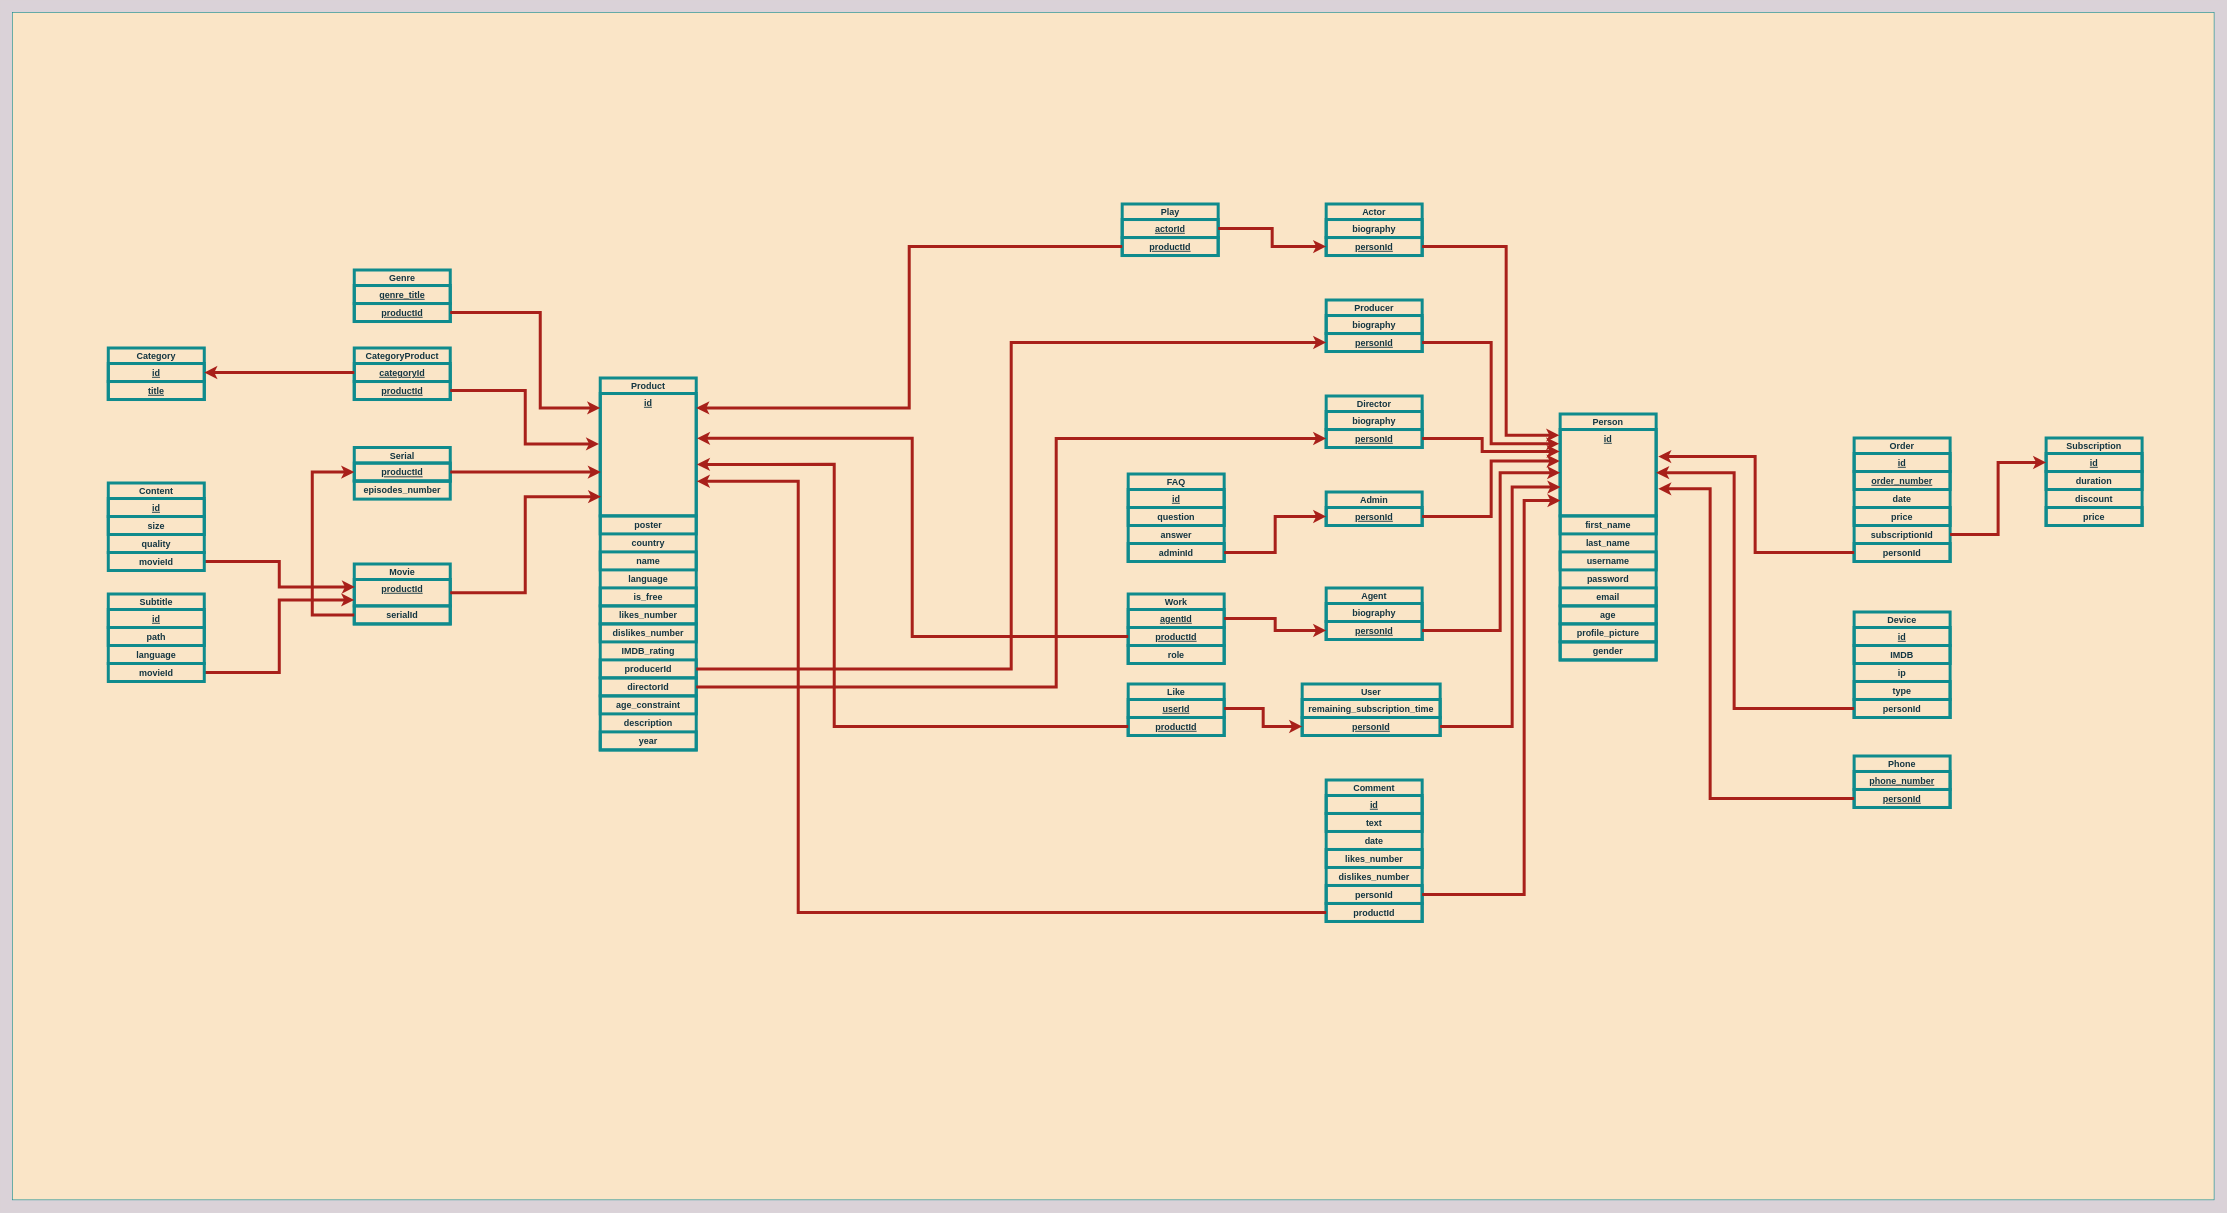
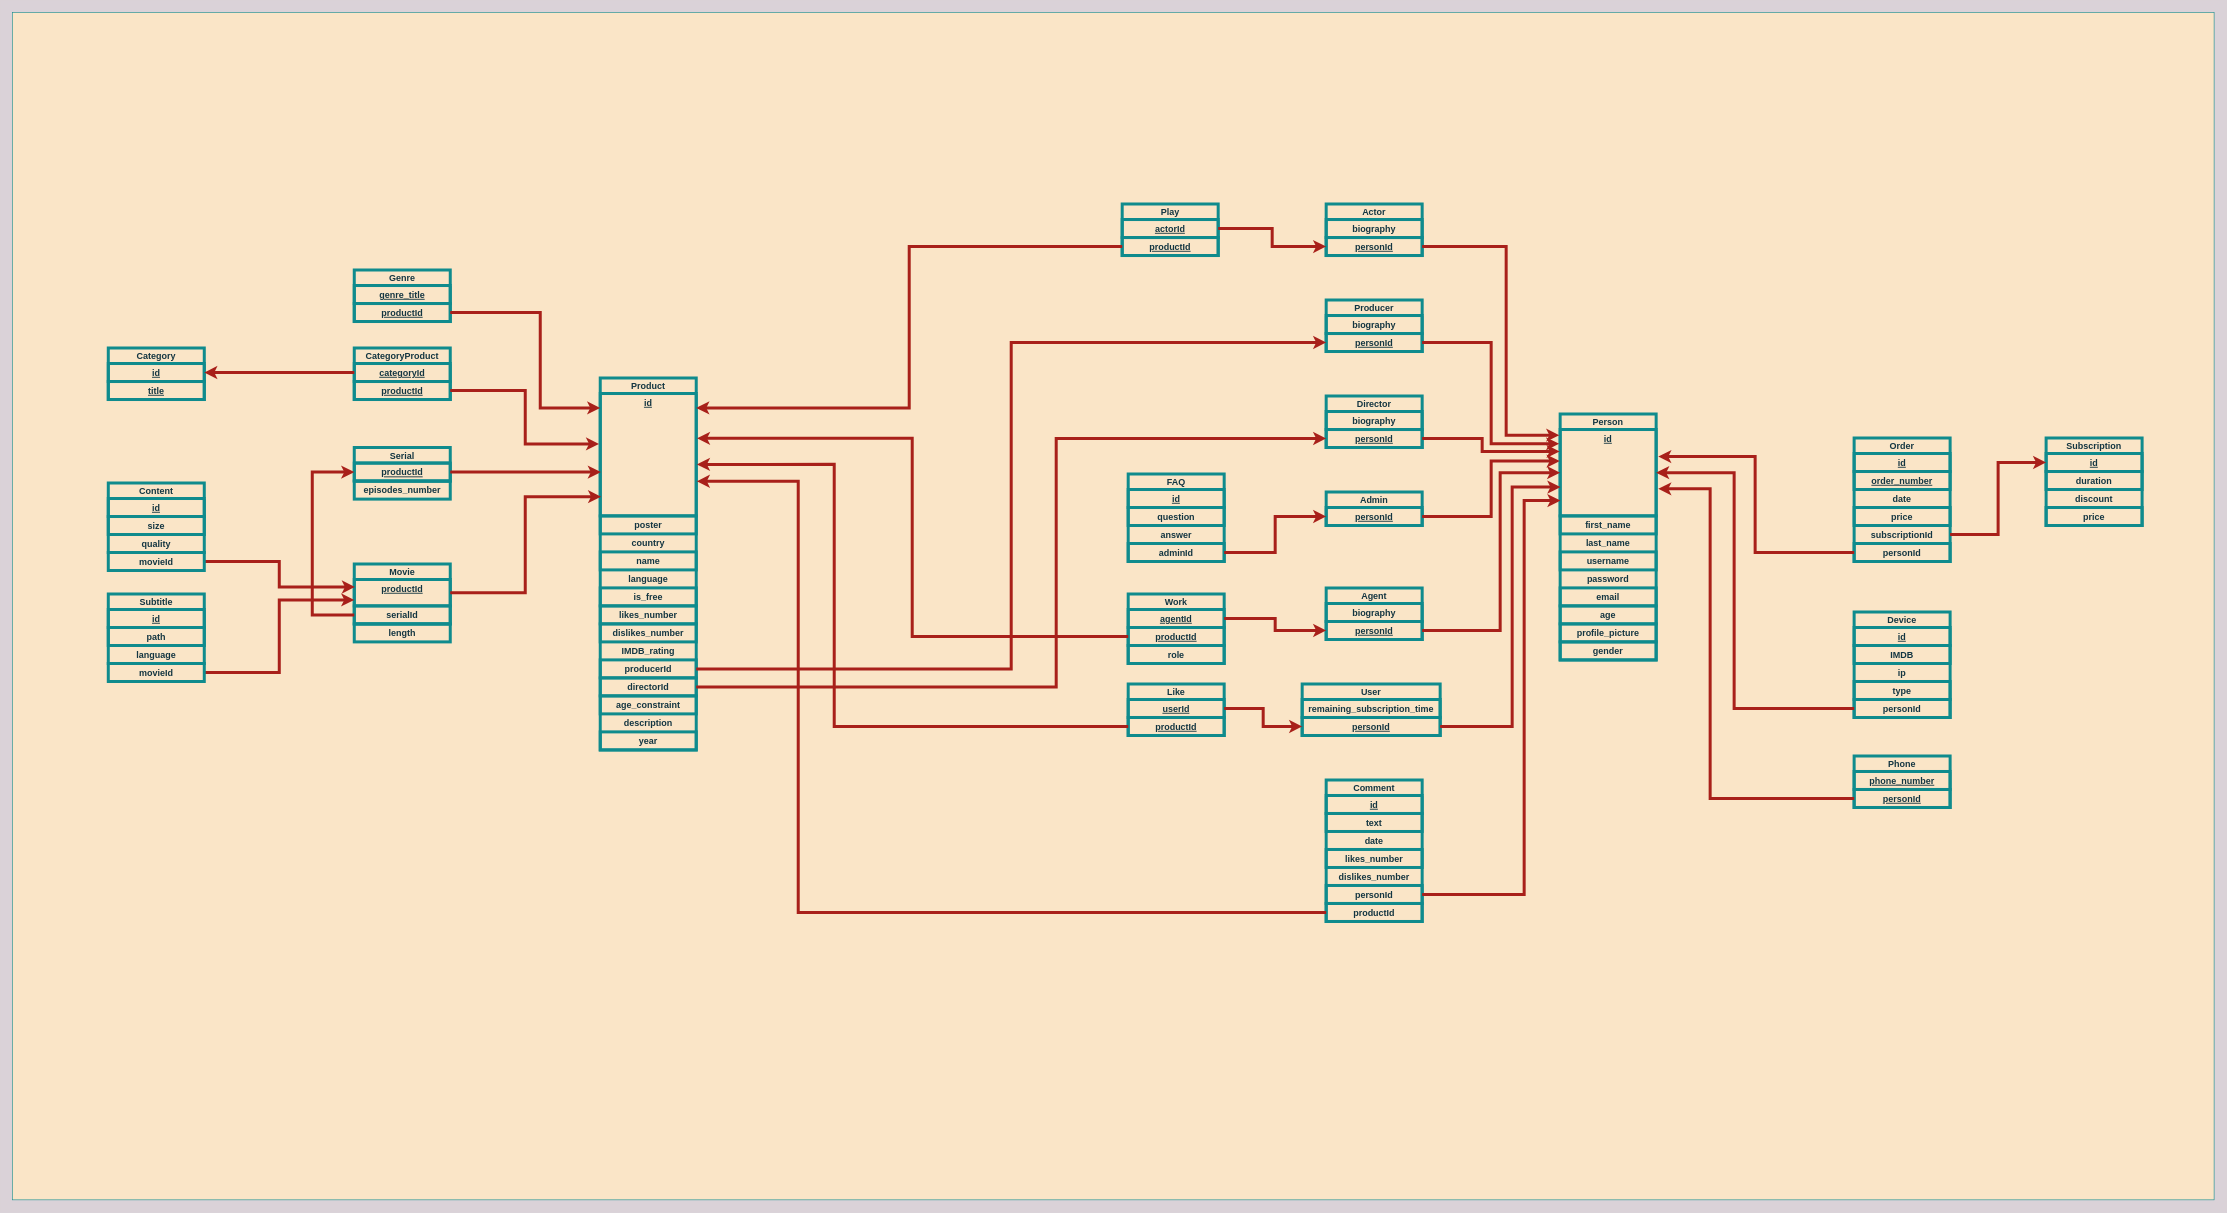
node "length": added
